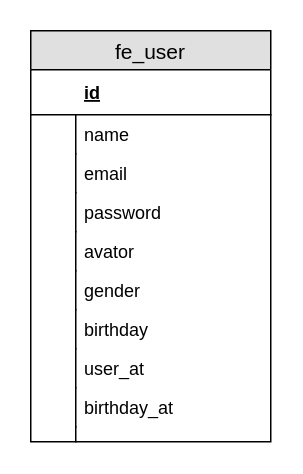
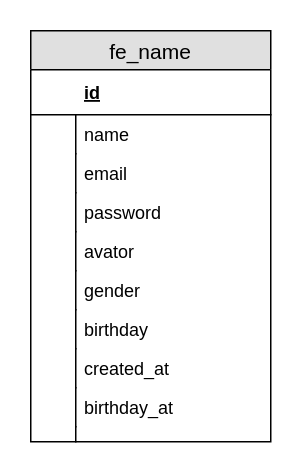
node "fe_user": label "fe_user" -> "fe_name"
node "user_at": label "user_at" -> "created_at"
